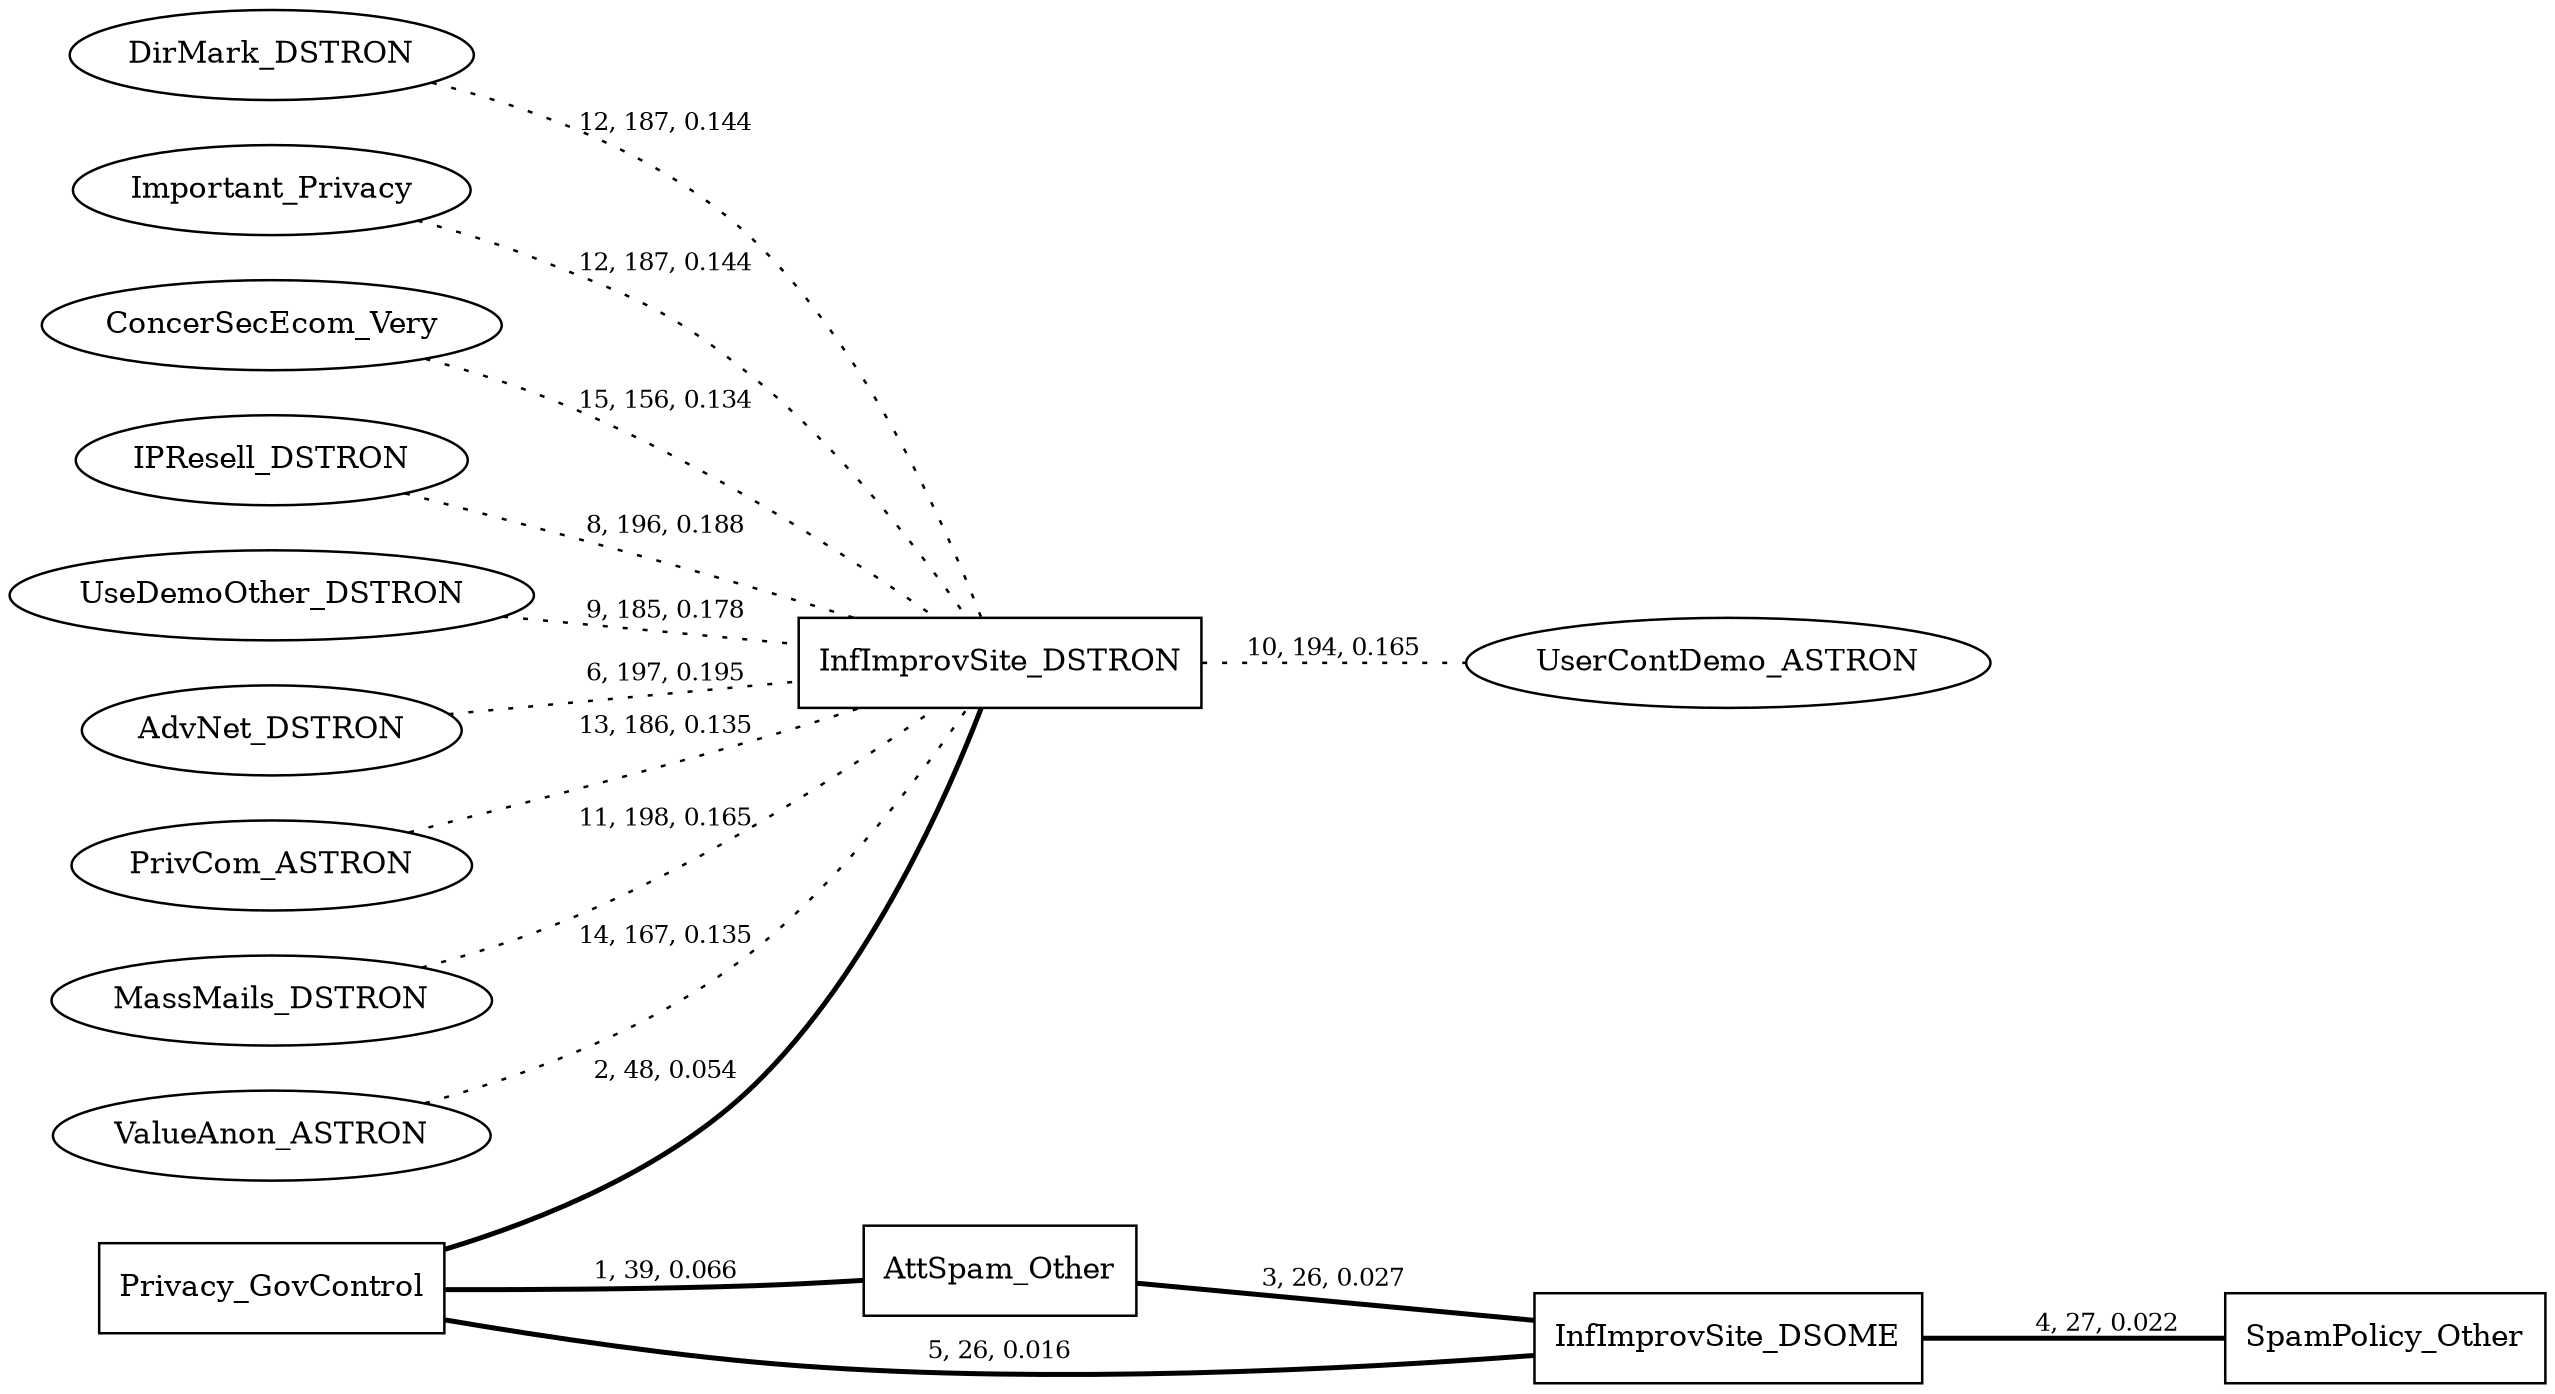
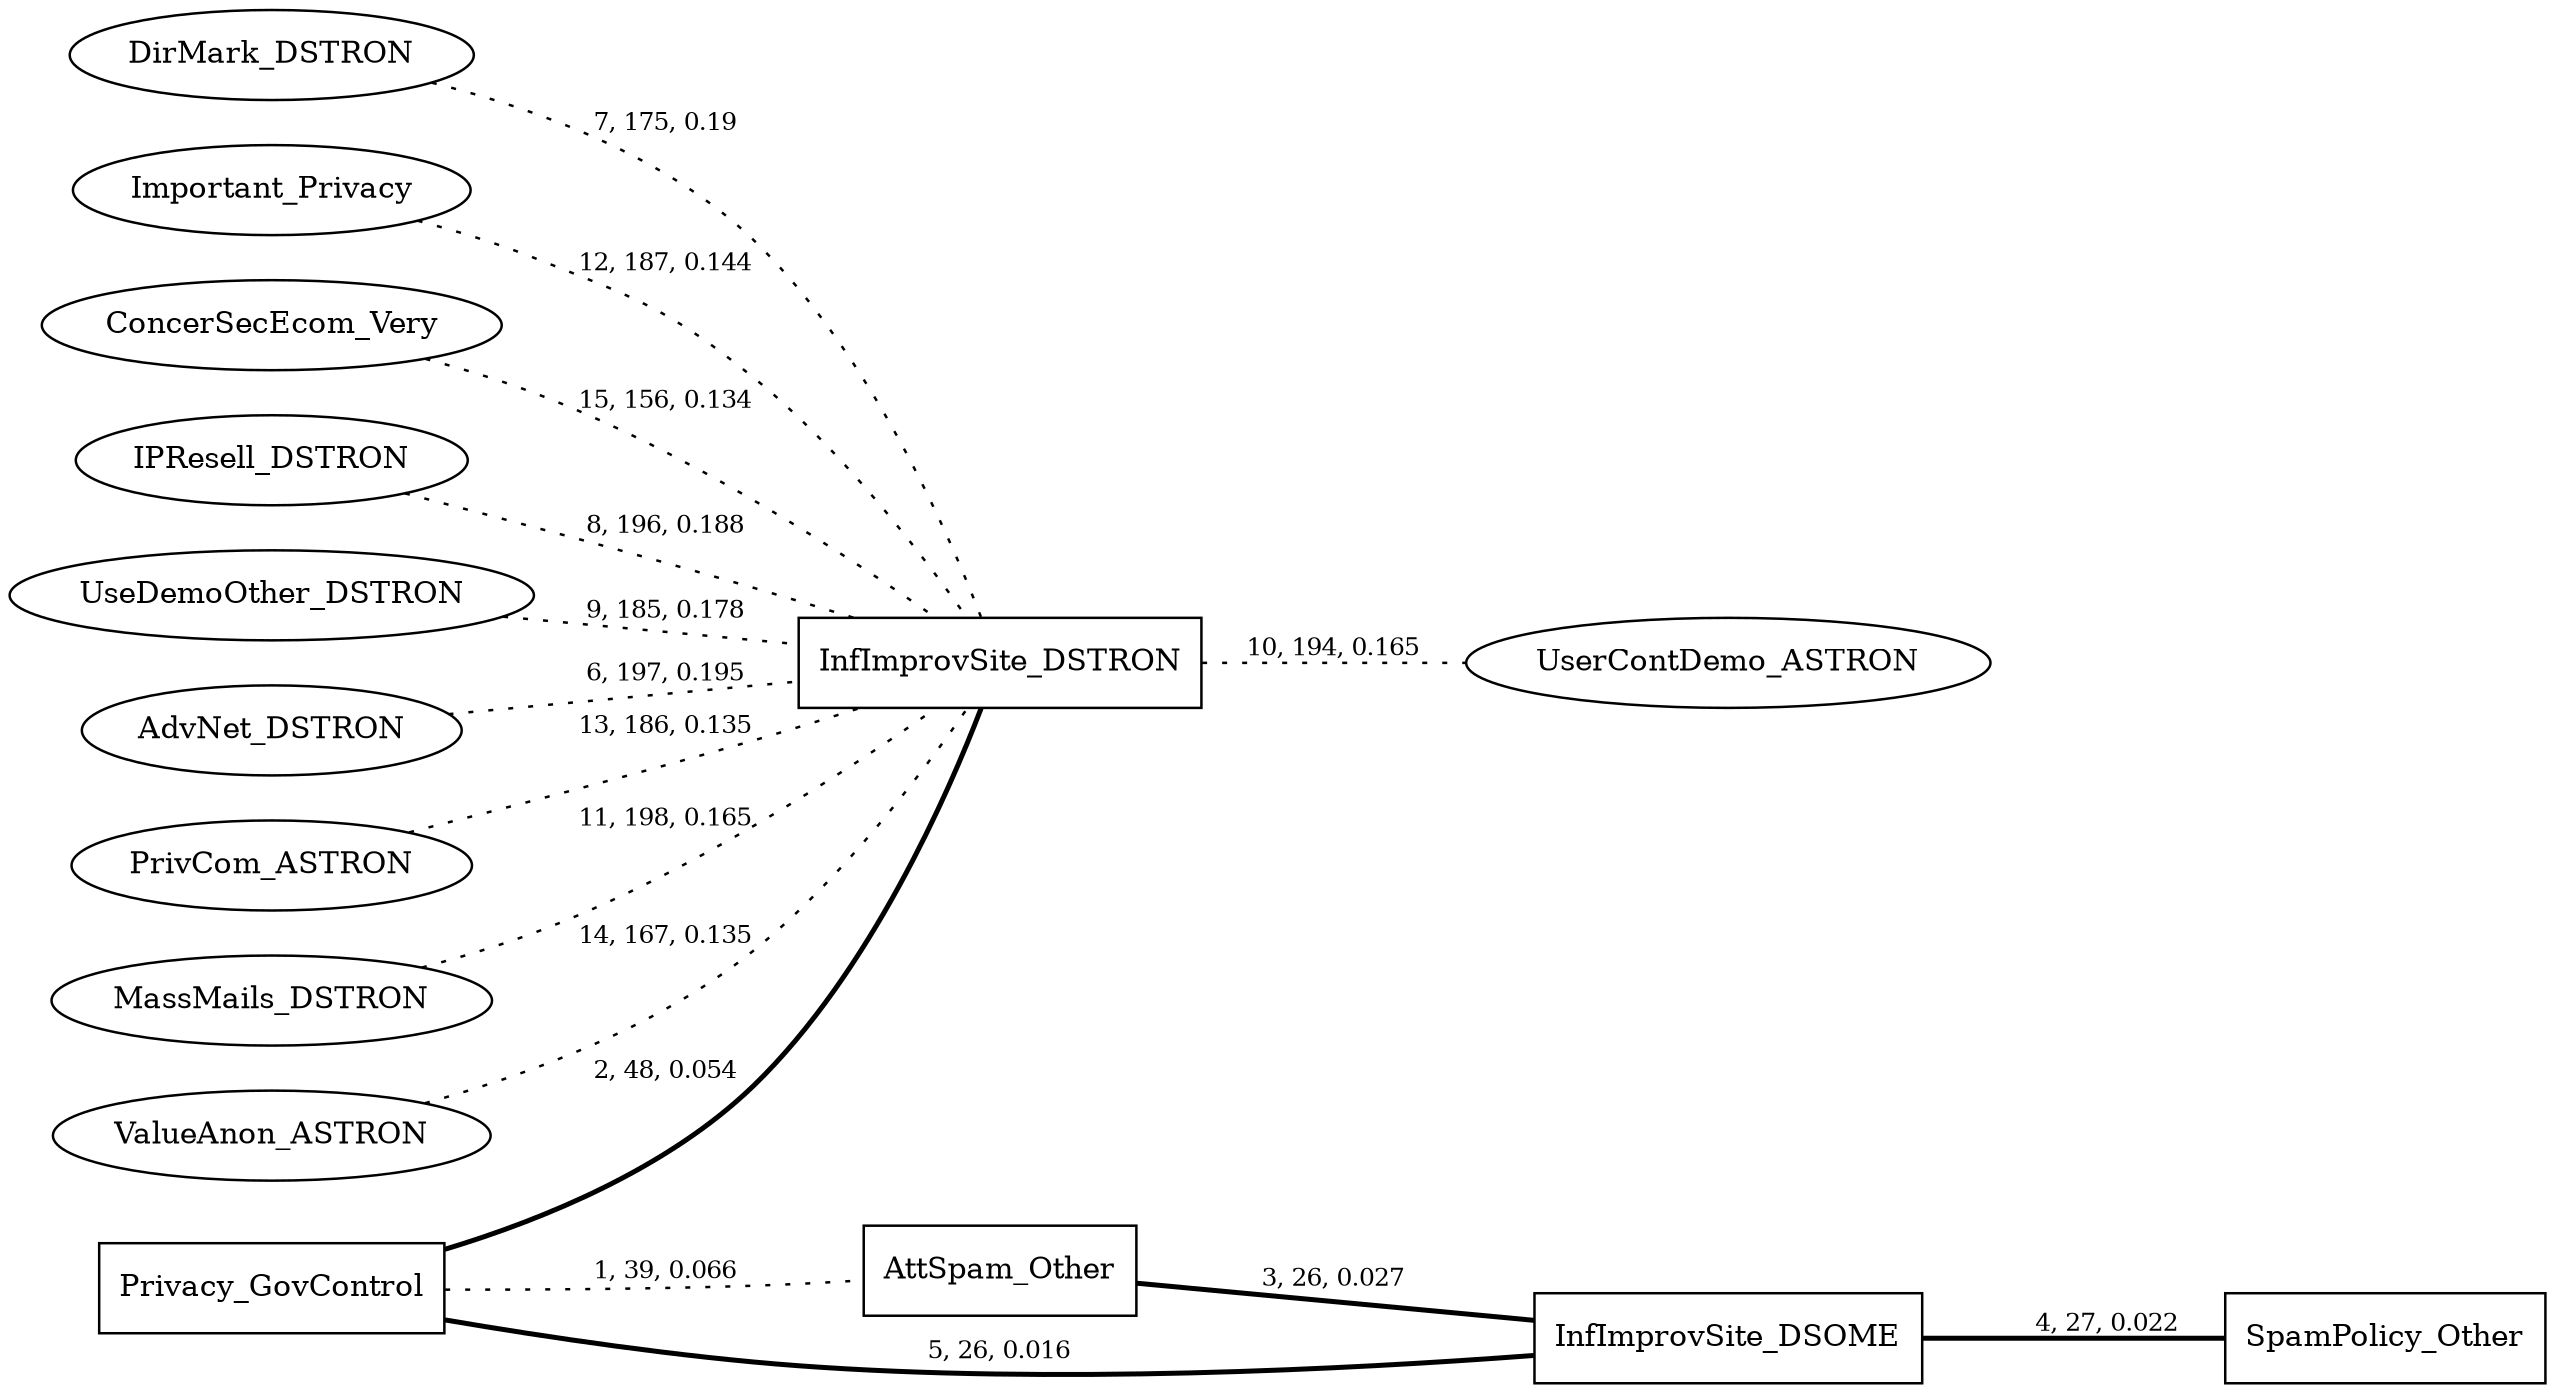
edge "DirMark_DSTRON" -- "InfImprovSite_DSTRON": label "12, 187, 0.144" -> "7, 175, 0.19"
edge "AttSpam_Other" -- "Privacy_GovControl": style bold -> dotted
